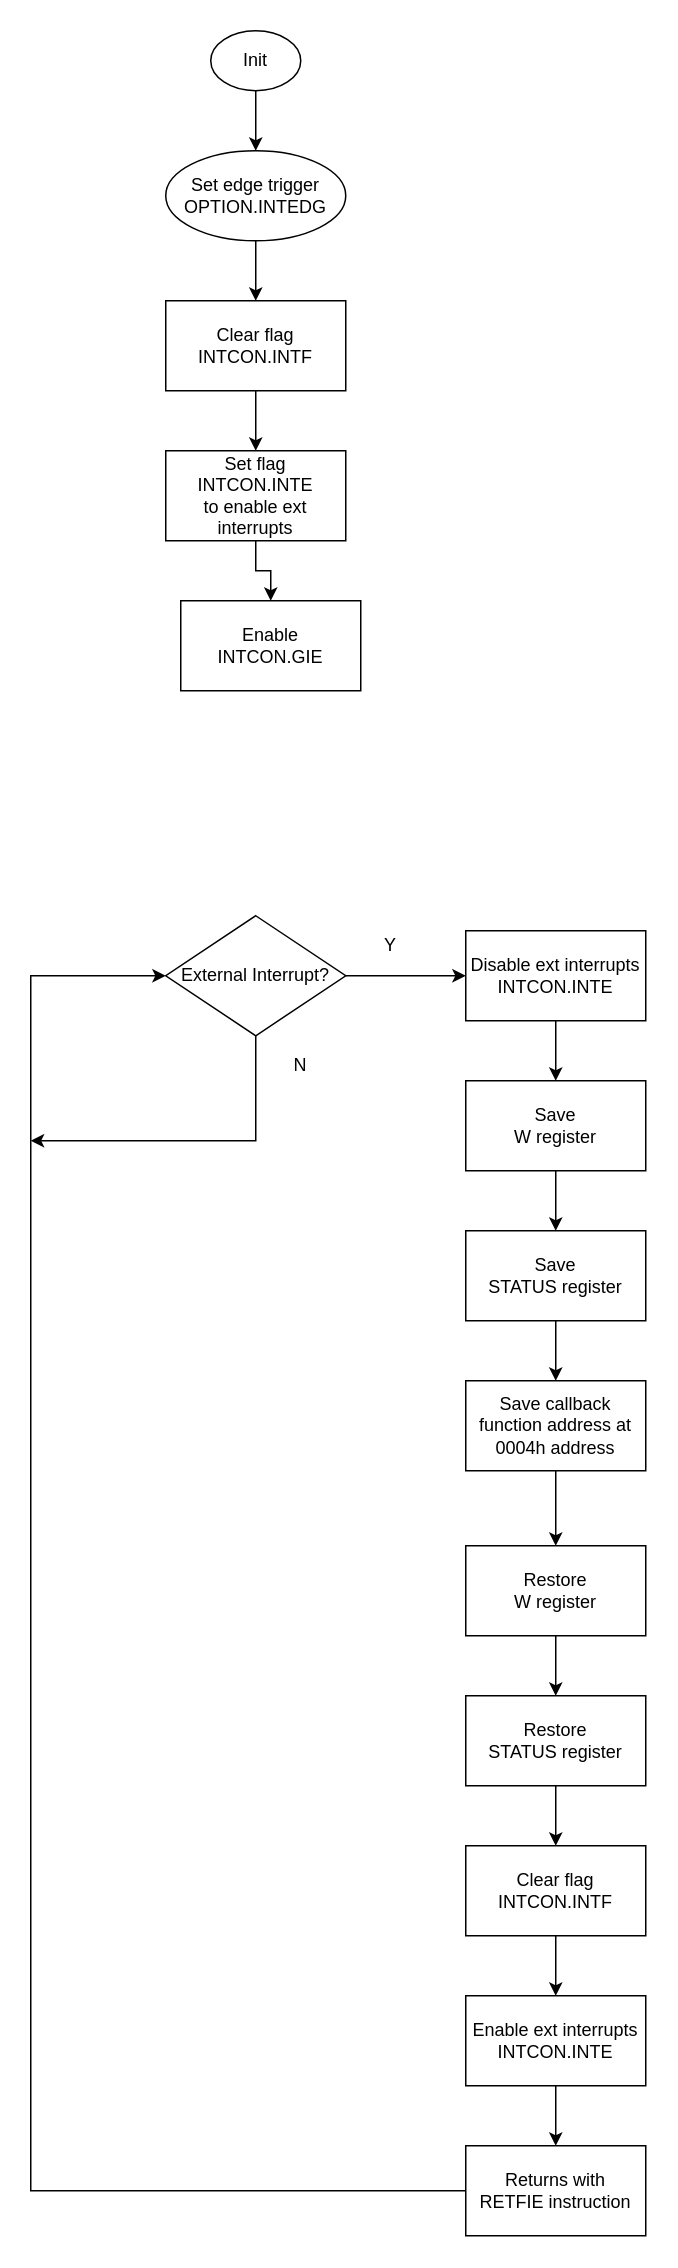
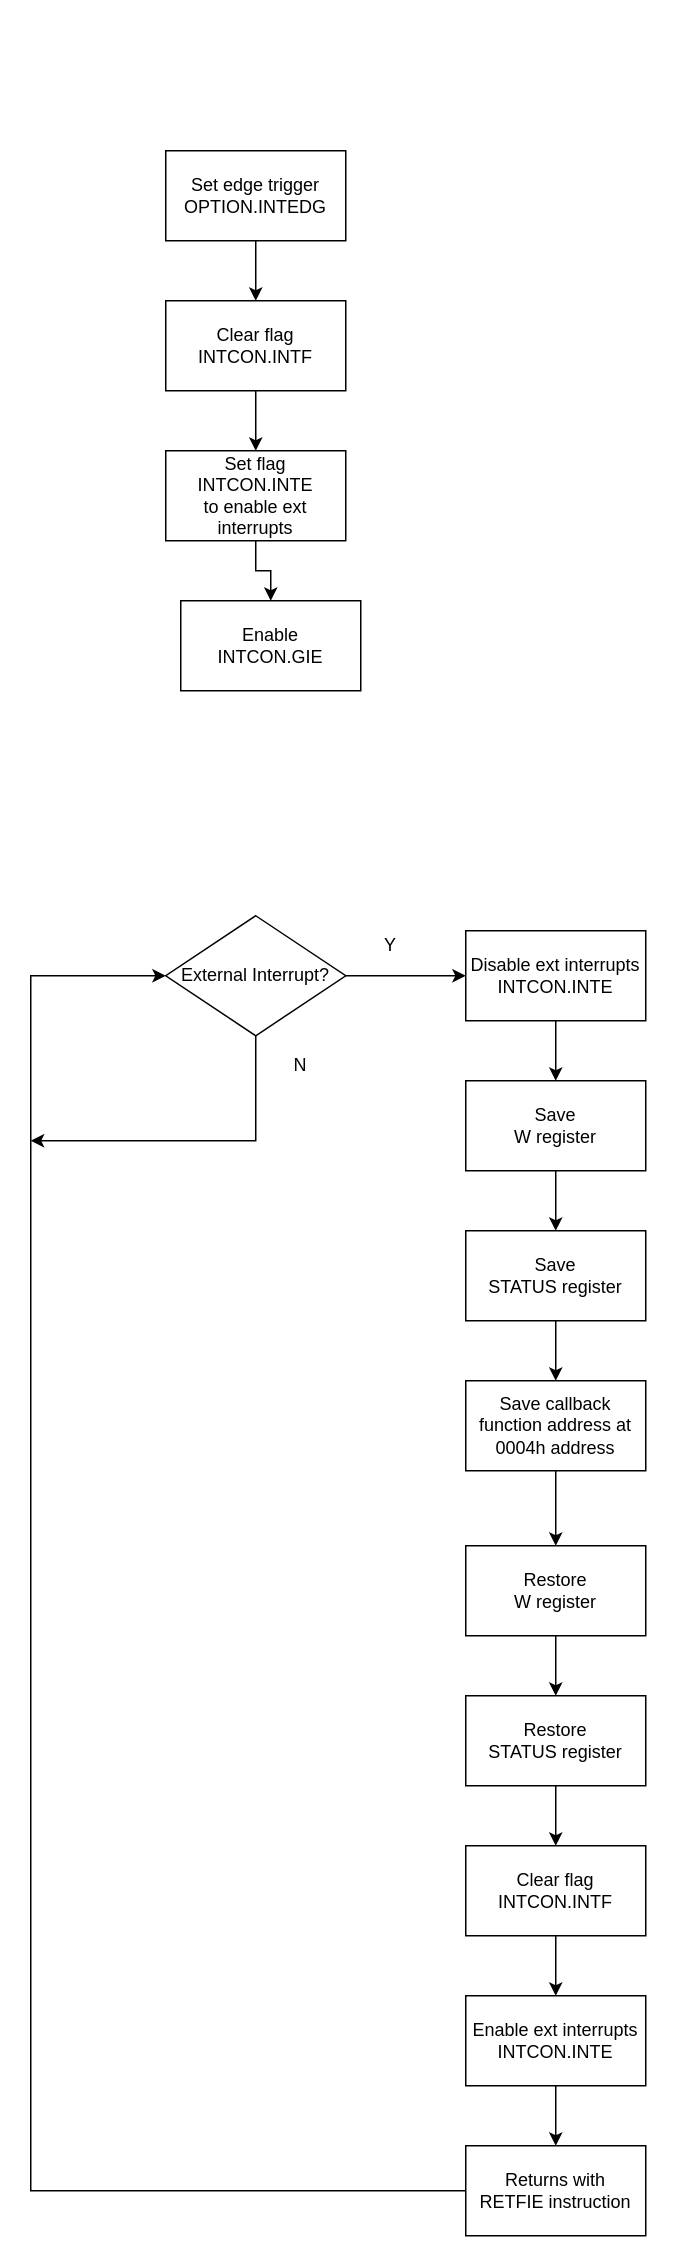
node "Init": removed
edge "Init" -> "Set edge trigger OPTION.INTEDG": removed
node "Set edge trigger OPTION.INTEDG": shape ellipse -> rectangle
